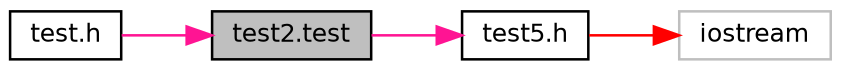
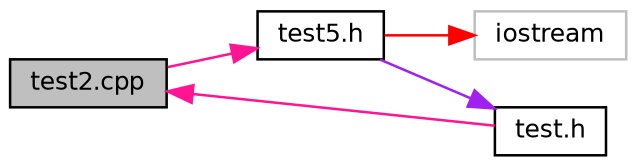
node "test2.test": label "test2.test" -> "test2.cpp"
edge "test5.h" -> "test.h": added
